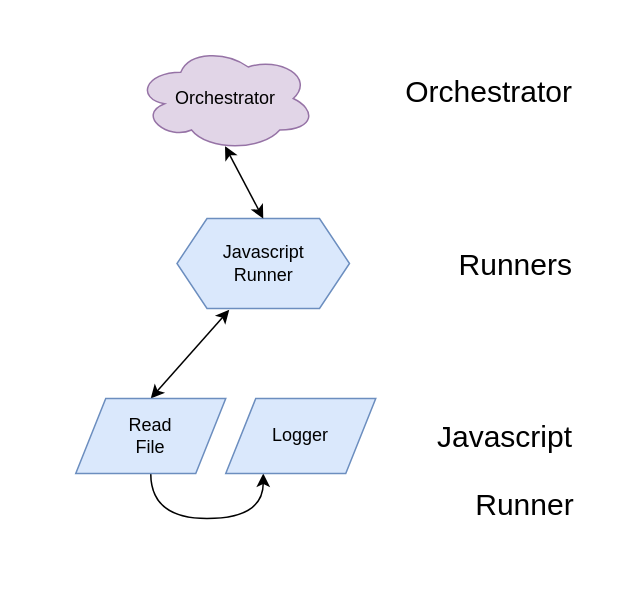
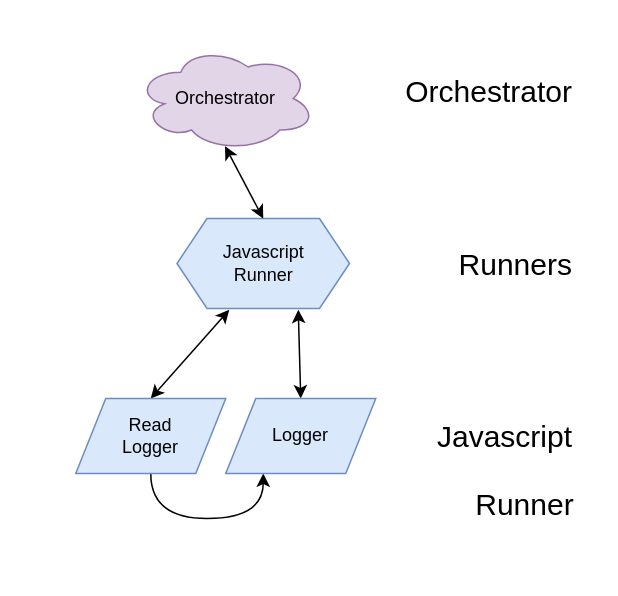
edge "Javascript Runner" -- "Logger": added
node "Read File": label "Read File" -> "Read Logger"
